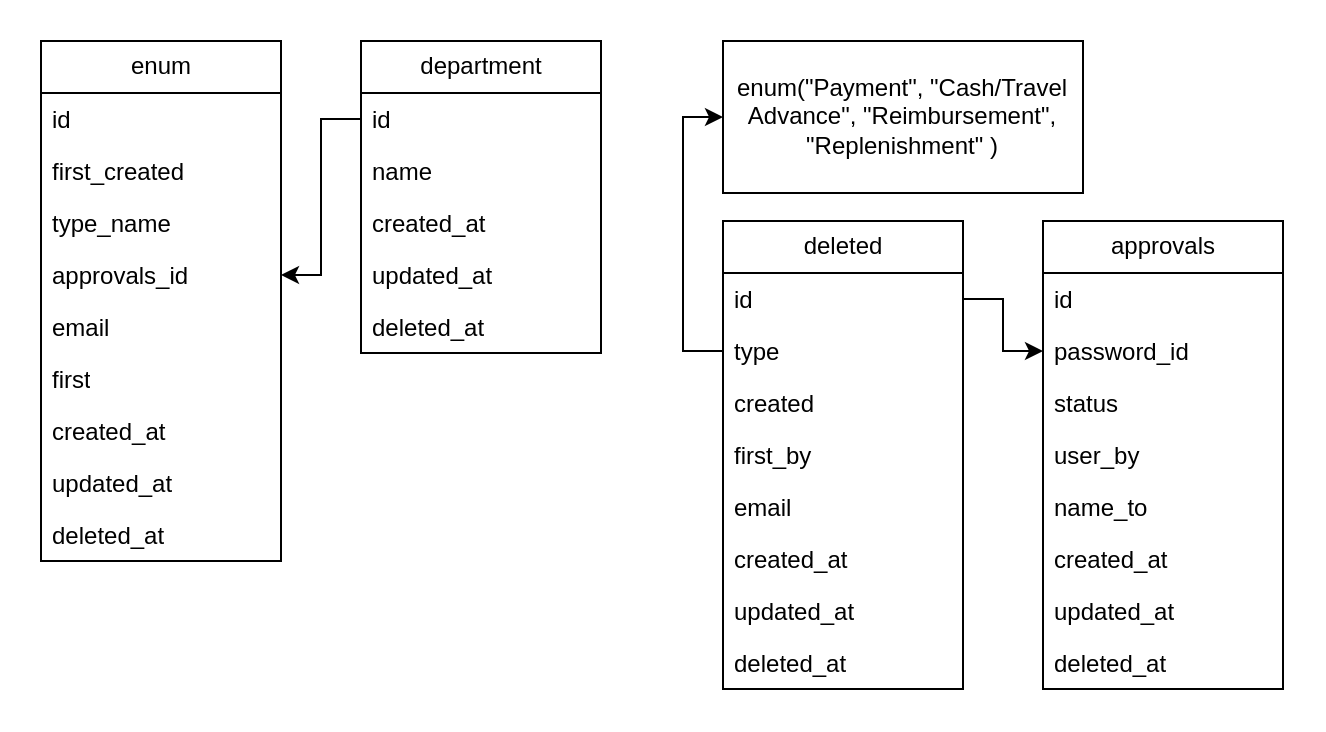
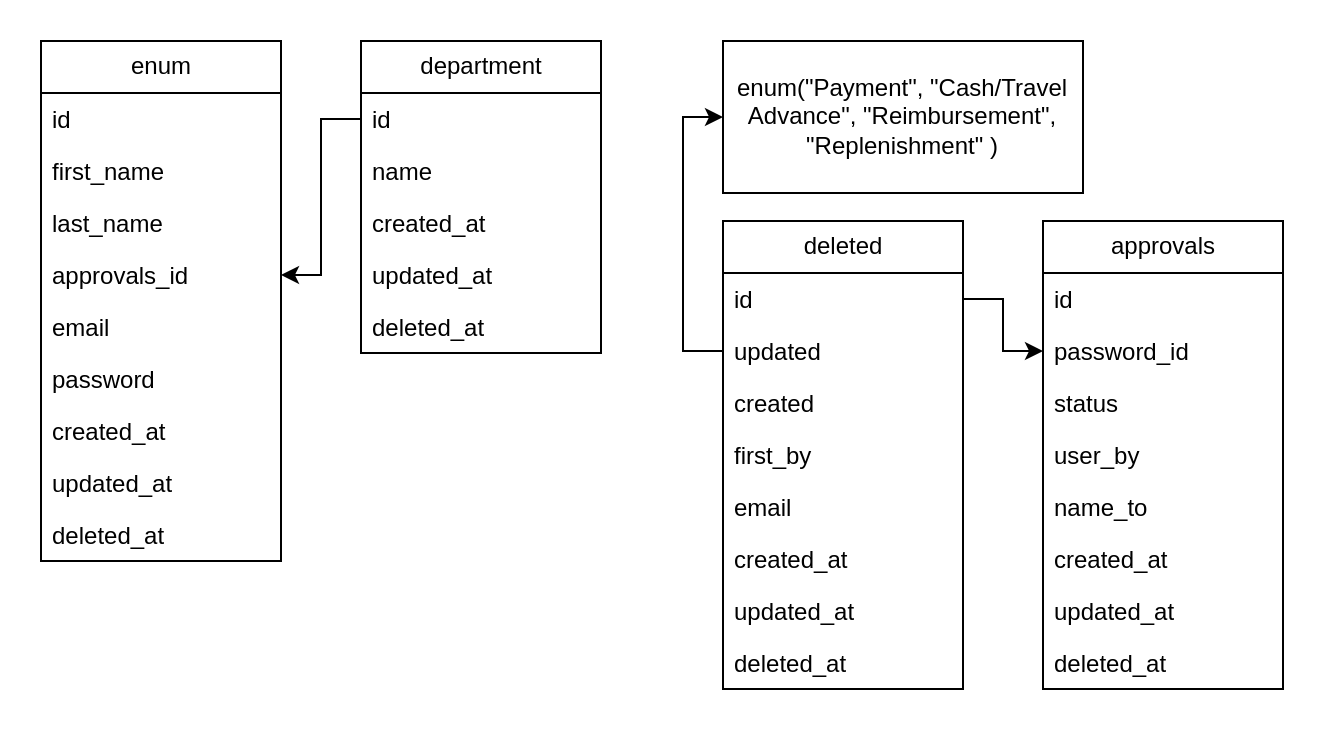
node "first_created": label "first_created" -> "first_name"
node "type_name": label "type_name" -> "last_name"
node "type": label "type" -> "updated"
node "first": label "first" -> "password"
